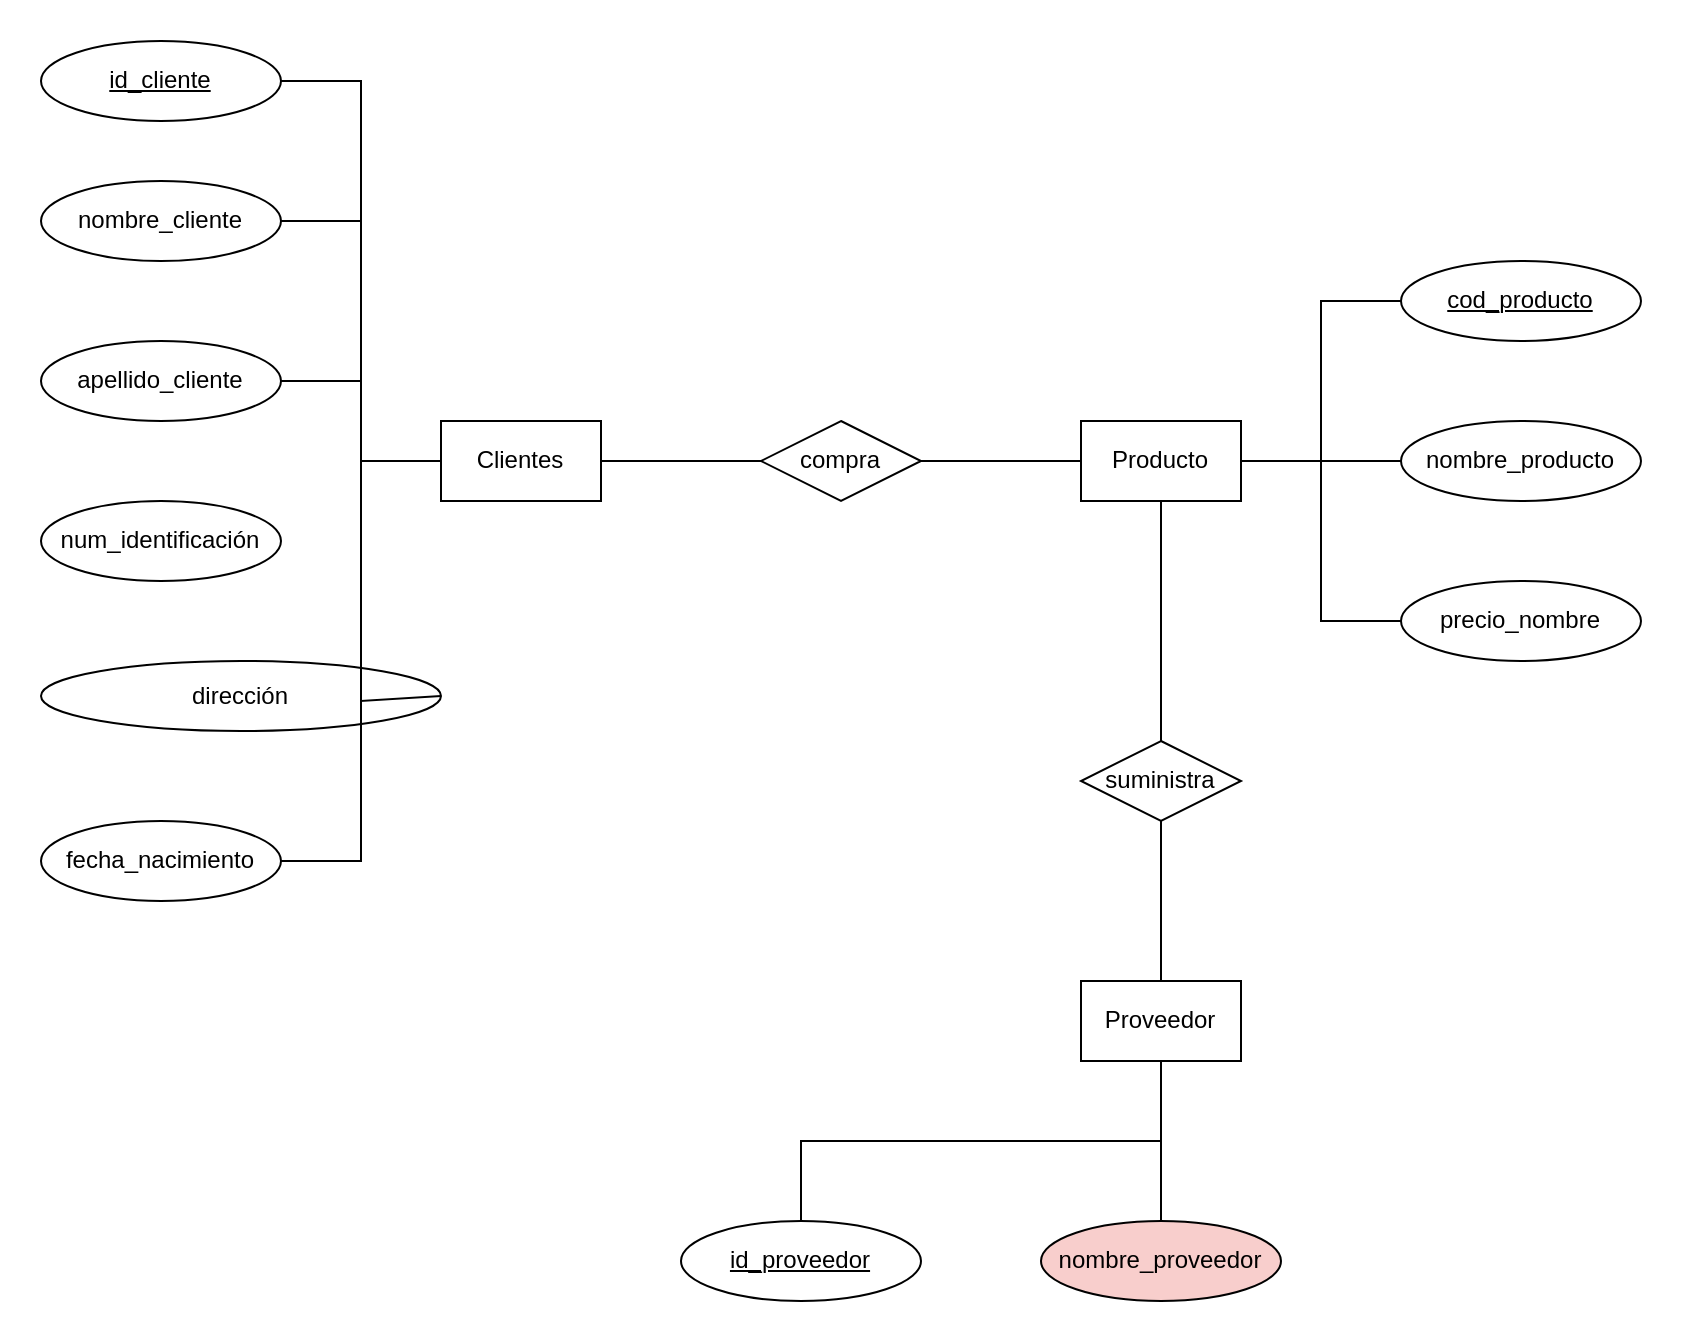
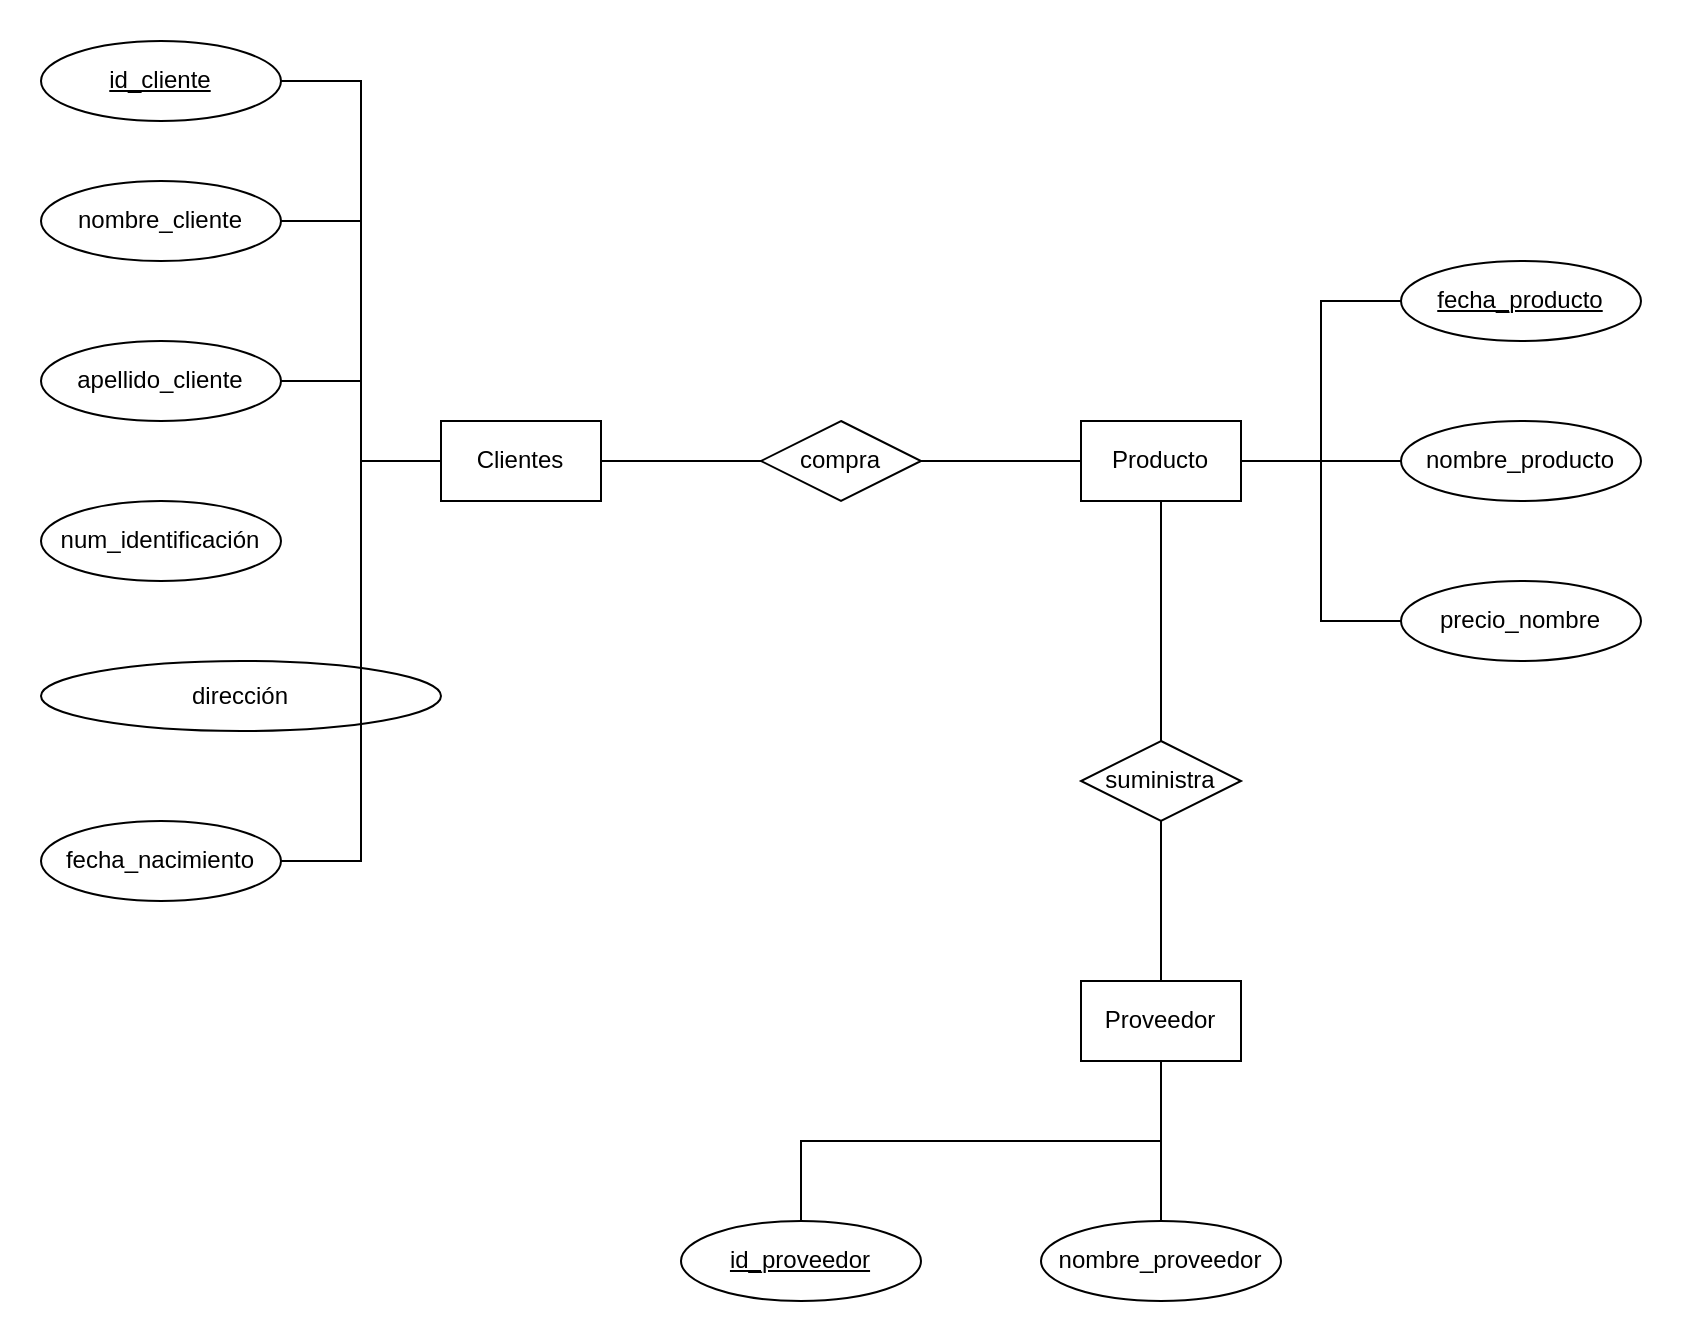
node "cod_producto": label "cod_producto" -> "fecha_producto"
edge "Clientes" -- "dirección": removed
node "nombre_proveedor": fillcolor #f8cecc -> #ffffff
